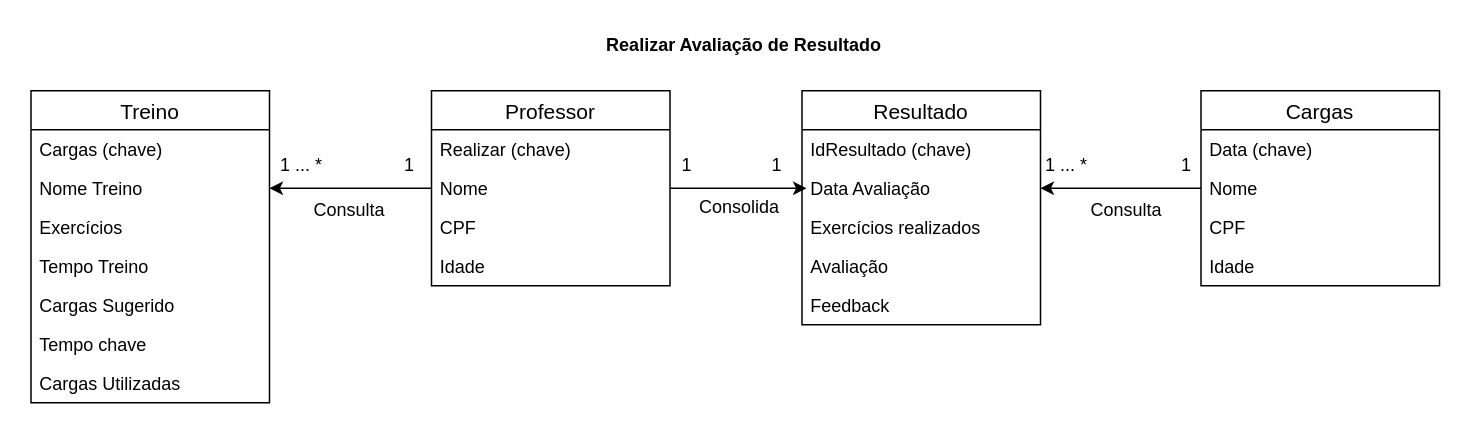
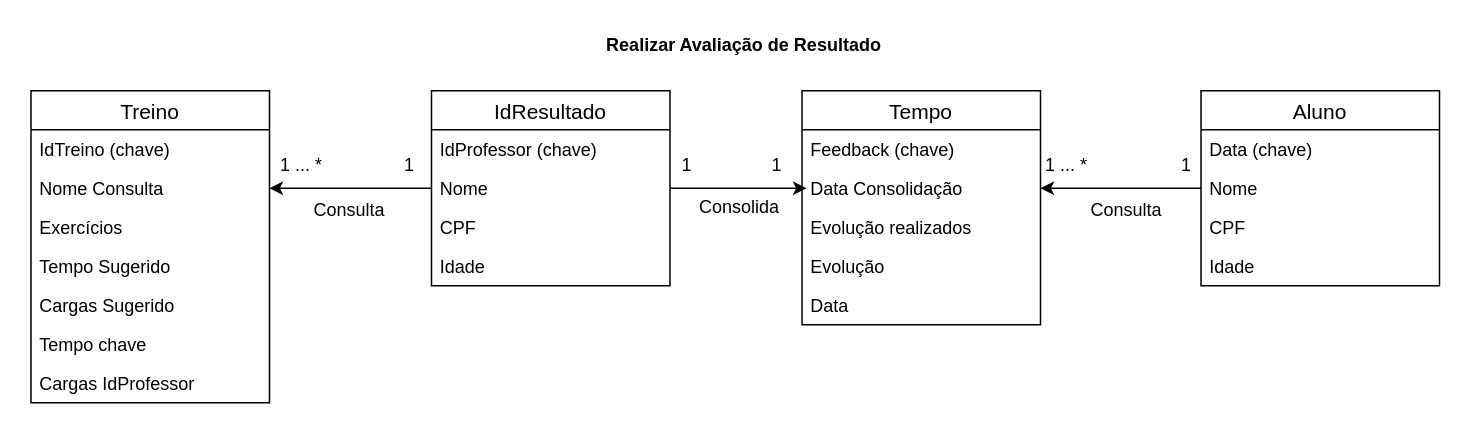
node "Professor": label "Professor" -> "IdResultado"
node "Resultado": label "Resultado" -> "Tempo"
node "Cargas": label "Cargas" -> "Aluno"
node "Cargas (chave)": label "Cargas (chave)" -> "IdTreino (chave)"
node "Realizar (chave)": label "Realizar (chave)" -> "IdProfessor (chave)"
node "IdResultado (chave)": label "IdResultado (chave)" -> "Feedback (chave)"
node "Nome Treino": label "Nome Treino" -> "Nome Consulta"
node "Data Avaliação": label "Data Avaliação" -> "Data Consolidação"
node "Exercícios realizados": label "Exercícios realizados" -> "Evolução realizados"
node "Tempo Treino": label "Tempo Treino" -> "Tempo Sugerido"
node "Avaliação": label "Avaliação" -> "Evolução"
node "Feedback": label "Feedback" -> "Data"
node "Cargas Utilizadas": label "Cargas Utilizadas" -> "Cargas IdProfessor"
